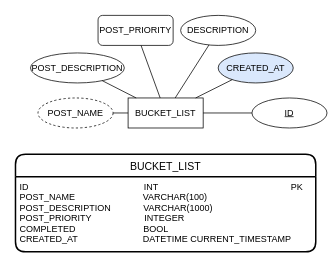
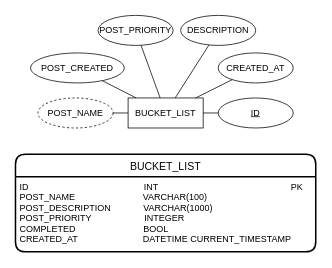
node "POST_PRIORITY": shape rounded rectangle -> ellipse
node "POST_DESCRIPTION": label "POST_DESCRIPTION" -> "POST_CREATED"
node "CREATED_AT": fillcolor #dae8fc -> #ffffff
node "ID": moved (289, 113) -> (255, 113)
